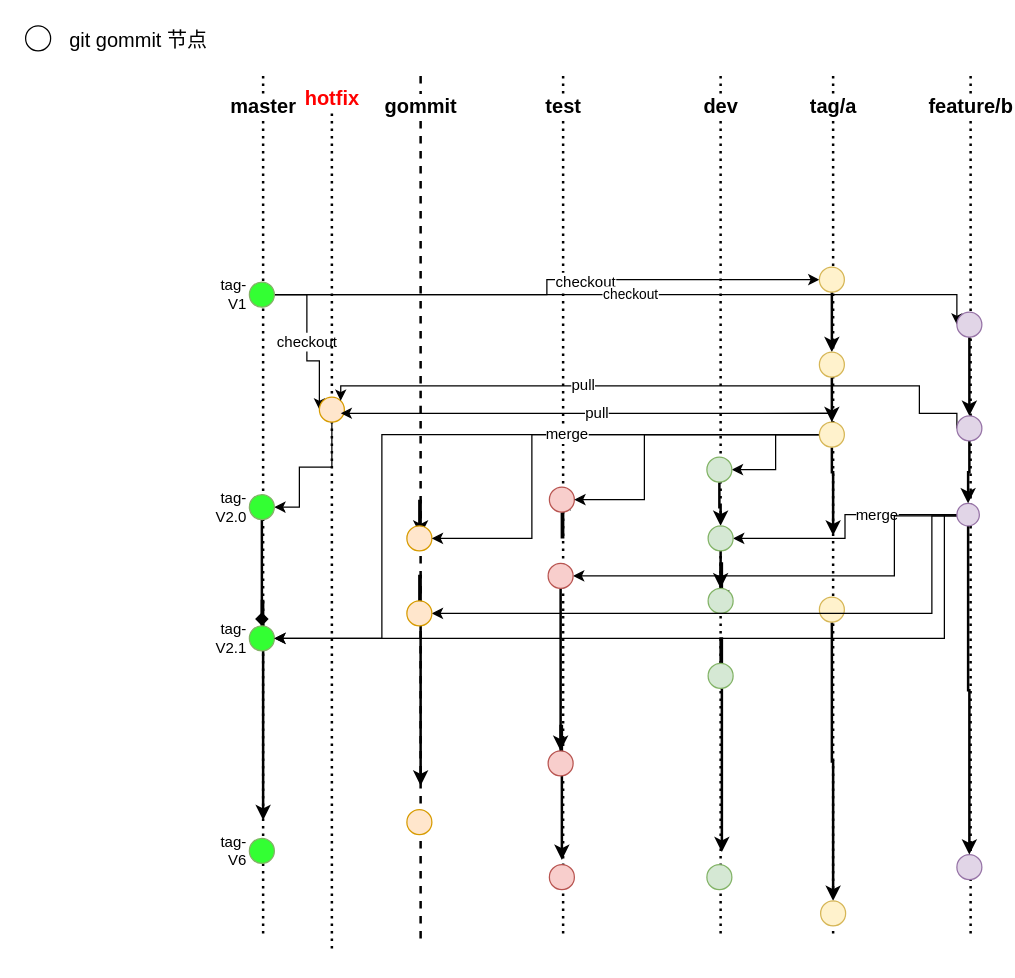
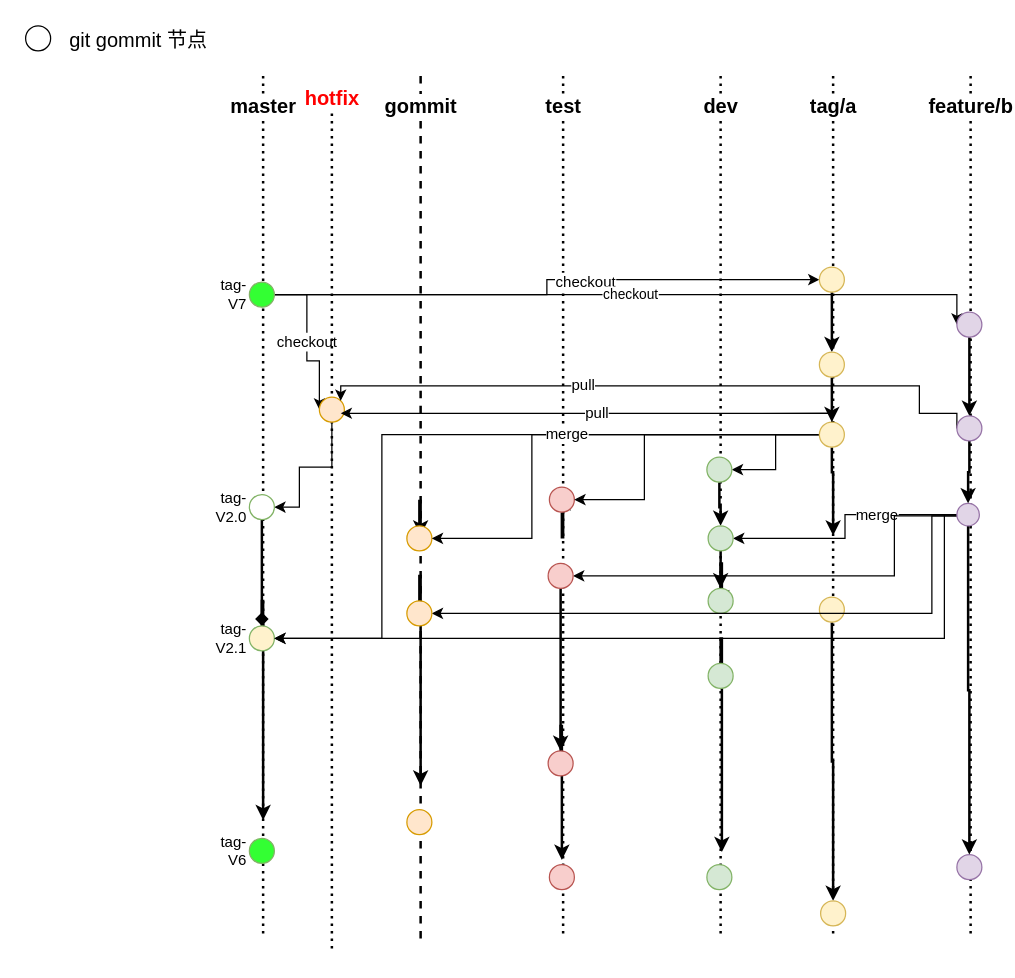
node "tag-V1": label "tag-V1" -> "tag-V7"
node "tag-V2.0": fillcolor #33ff33 -> #ffffff
node "tag-V2.1": fillcolor #33ff33 -> #fff2cc
